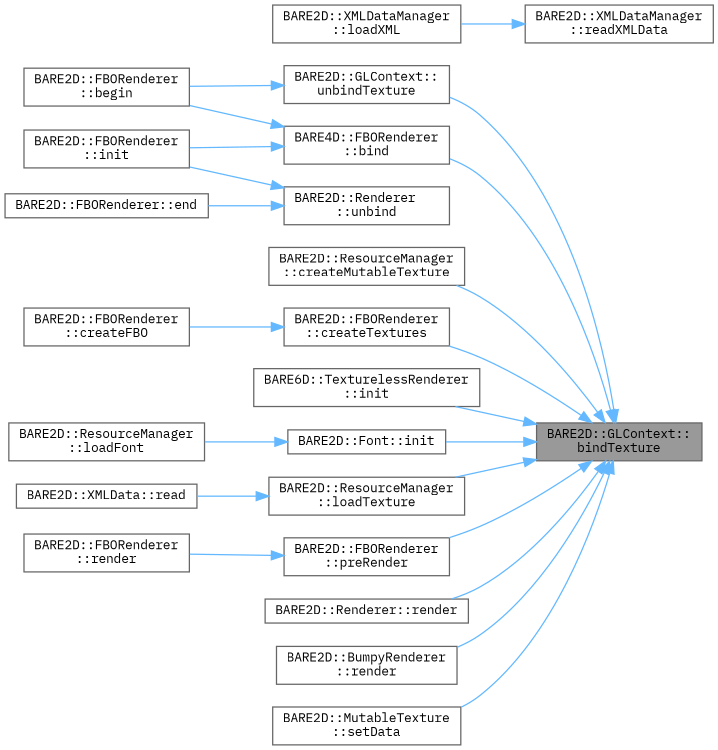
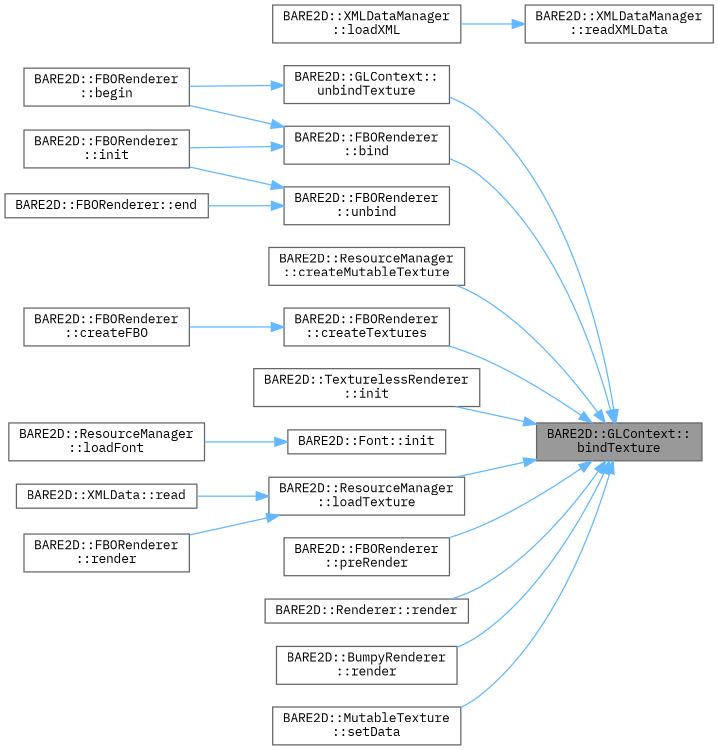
node "BARE4D::FBORenderer ::bind": label "BARE4D::FBORenderer ::bind" -> "BARE2D::FBORenderer ::bind"
node "BARE2D::Renderer ::unbind": label "BARE2D::Renderer ::unbind" -> "BARE2D::FBORenderer ::unbind"
node "BARE6D::TexturelessRenderer ::init": label "BARE6D::TexturelessRenderer ::init" -> "BARE2D::TexturelessRenderer ::init"
edge "BARE2D::Font::init" -> "BARE2D::GLContext:: bindTexture": removed
edge "BARE2D::FBORenderer ::render" -> "BARE2D::FBORenderer ::preRender": now "BARE2D::FBORenderer ::render" -> "BARE2D::ResourceManager ::loadTexture"
